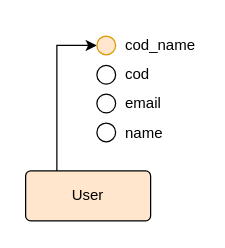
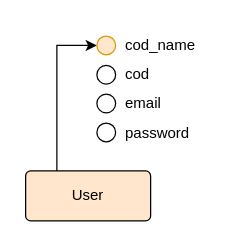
node "name": label "name" -> "password"
